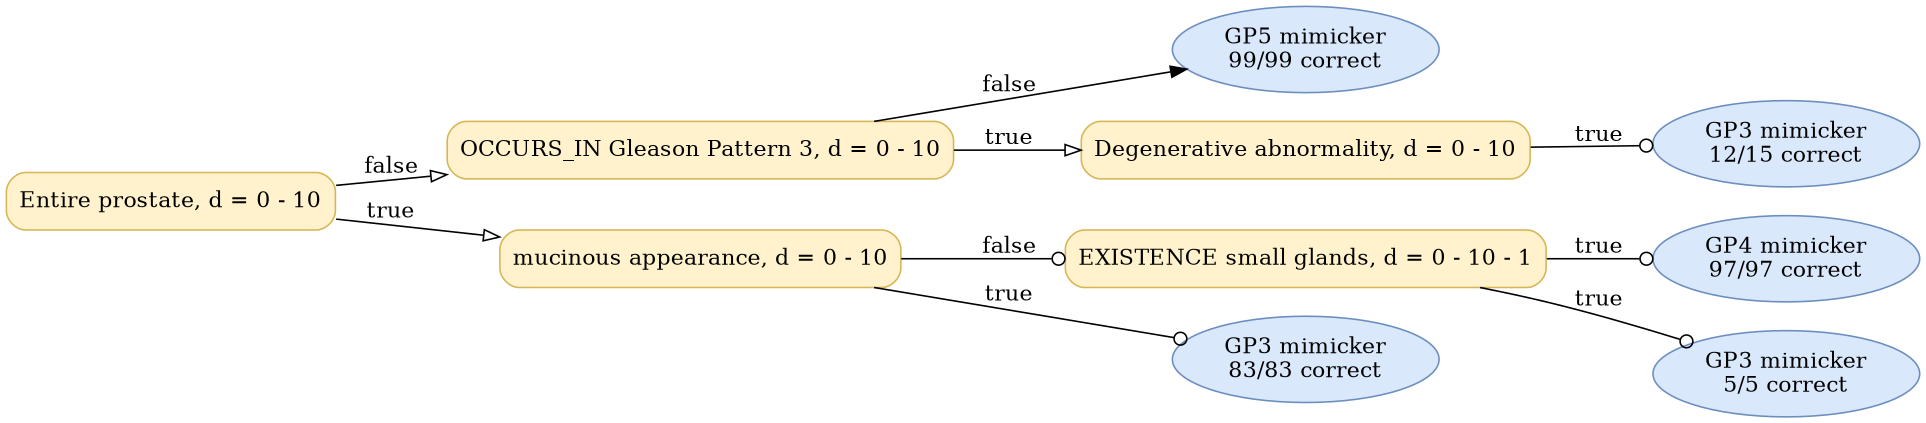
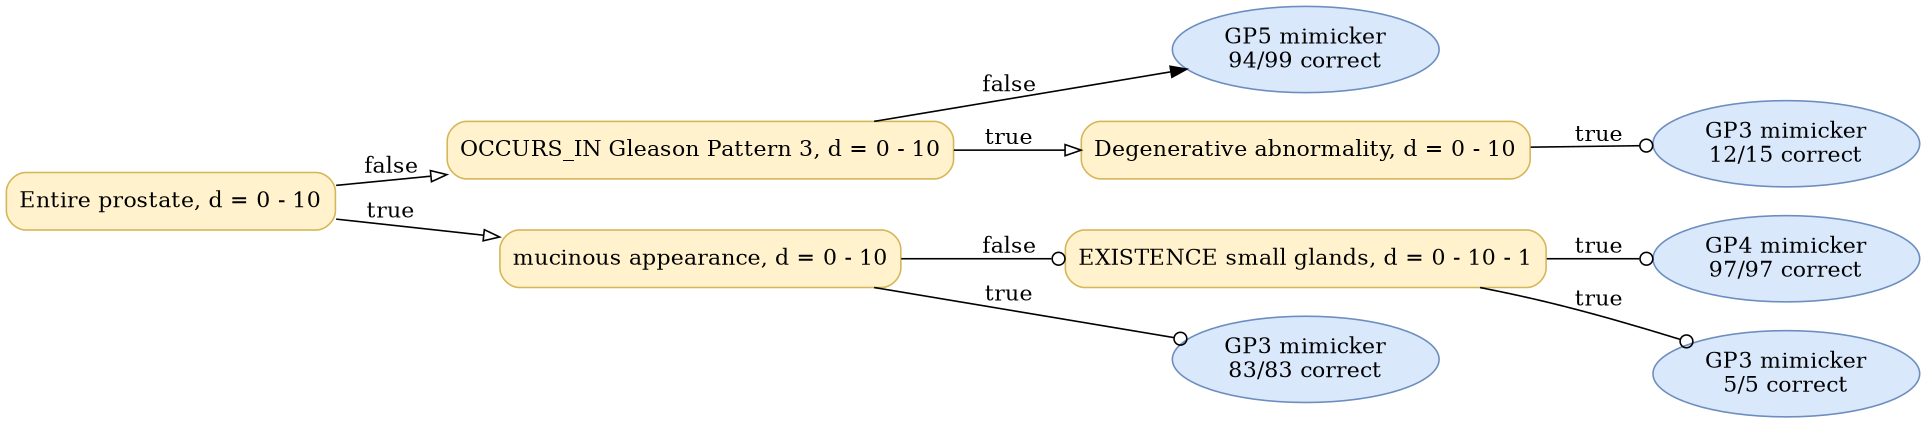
node "GP5 mimicker": text "99/99 correct" -> "94/99 correct"
